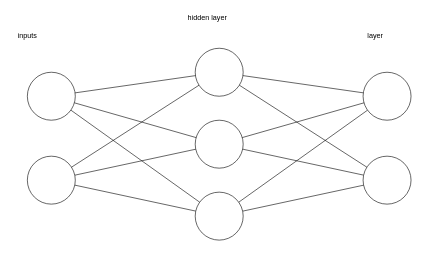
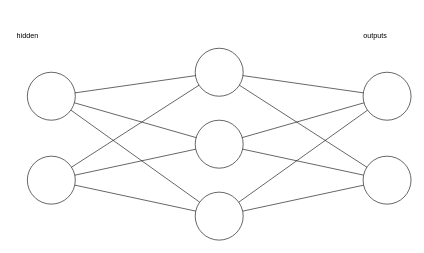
node "hidden layer": removed
node "inputs": label "inputs" -> "hidden"
node "layer": label "layer" -> "outputs"
